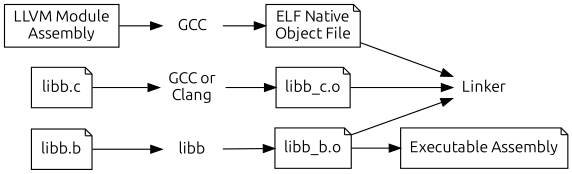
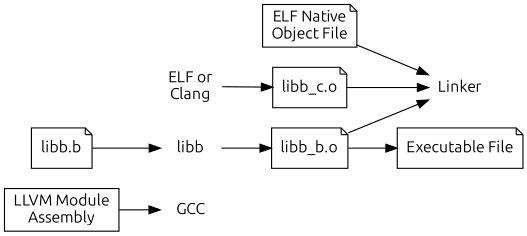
edge "GCC" -> "ELF Native Object File": removed
node "libb.c": removed
node "GCC or Clang": label "GCC or Clang" -> "ELF or Clang"
node "Executable Assembly": label "Executable Assembly" -> "Executable File"
